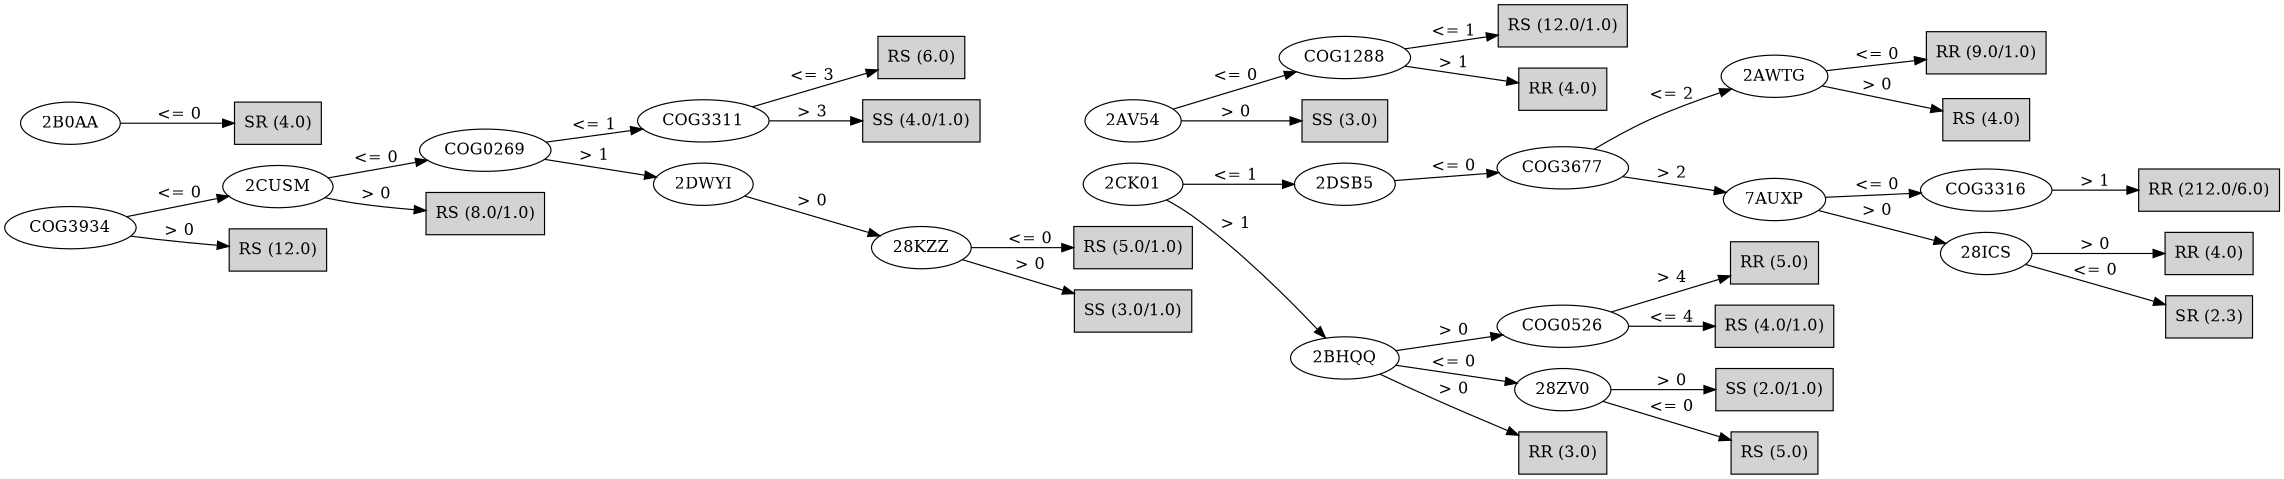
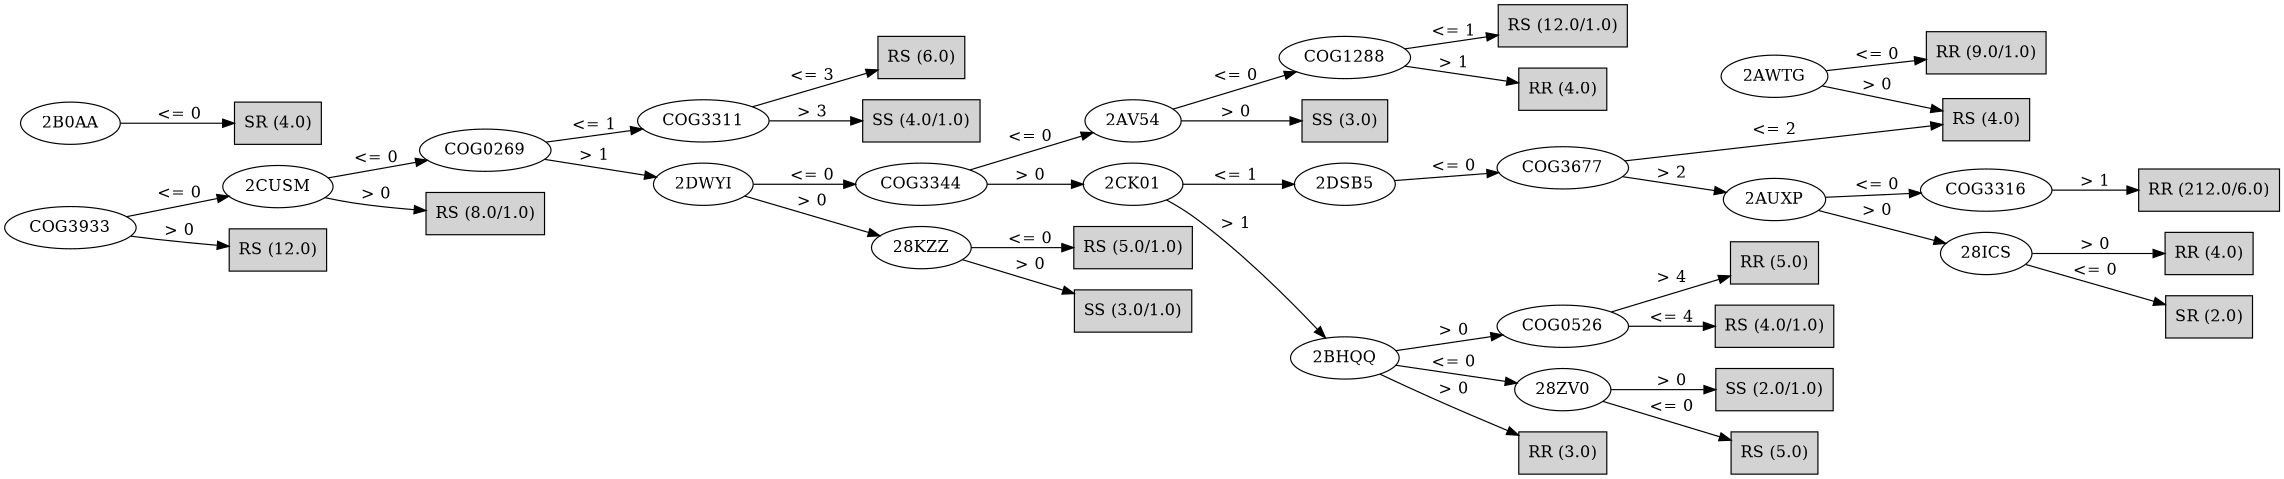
edge "COG3677" -> "2AWTG": now "COG3677" -> "RS (4.0)"
node "COG3344": added
node "7AUXP": label "7AUXP" -> "2AUXP"
node "COG3934": label "COG3934" -> "COG3933"
node "SR (2.3)": label "SR (2.3)" -> "SR (2.0)"
